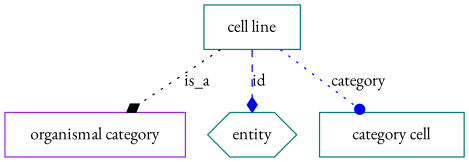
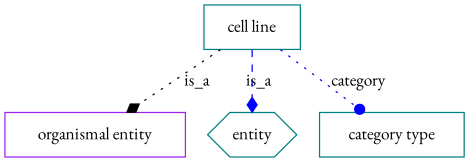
edge "cell line" -> "entity": label "id" -> "is_a"
node "organismal category": label "organismal category" -> "organismal entity"
node "category cell": label "category cell" -> "category type"
